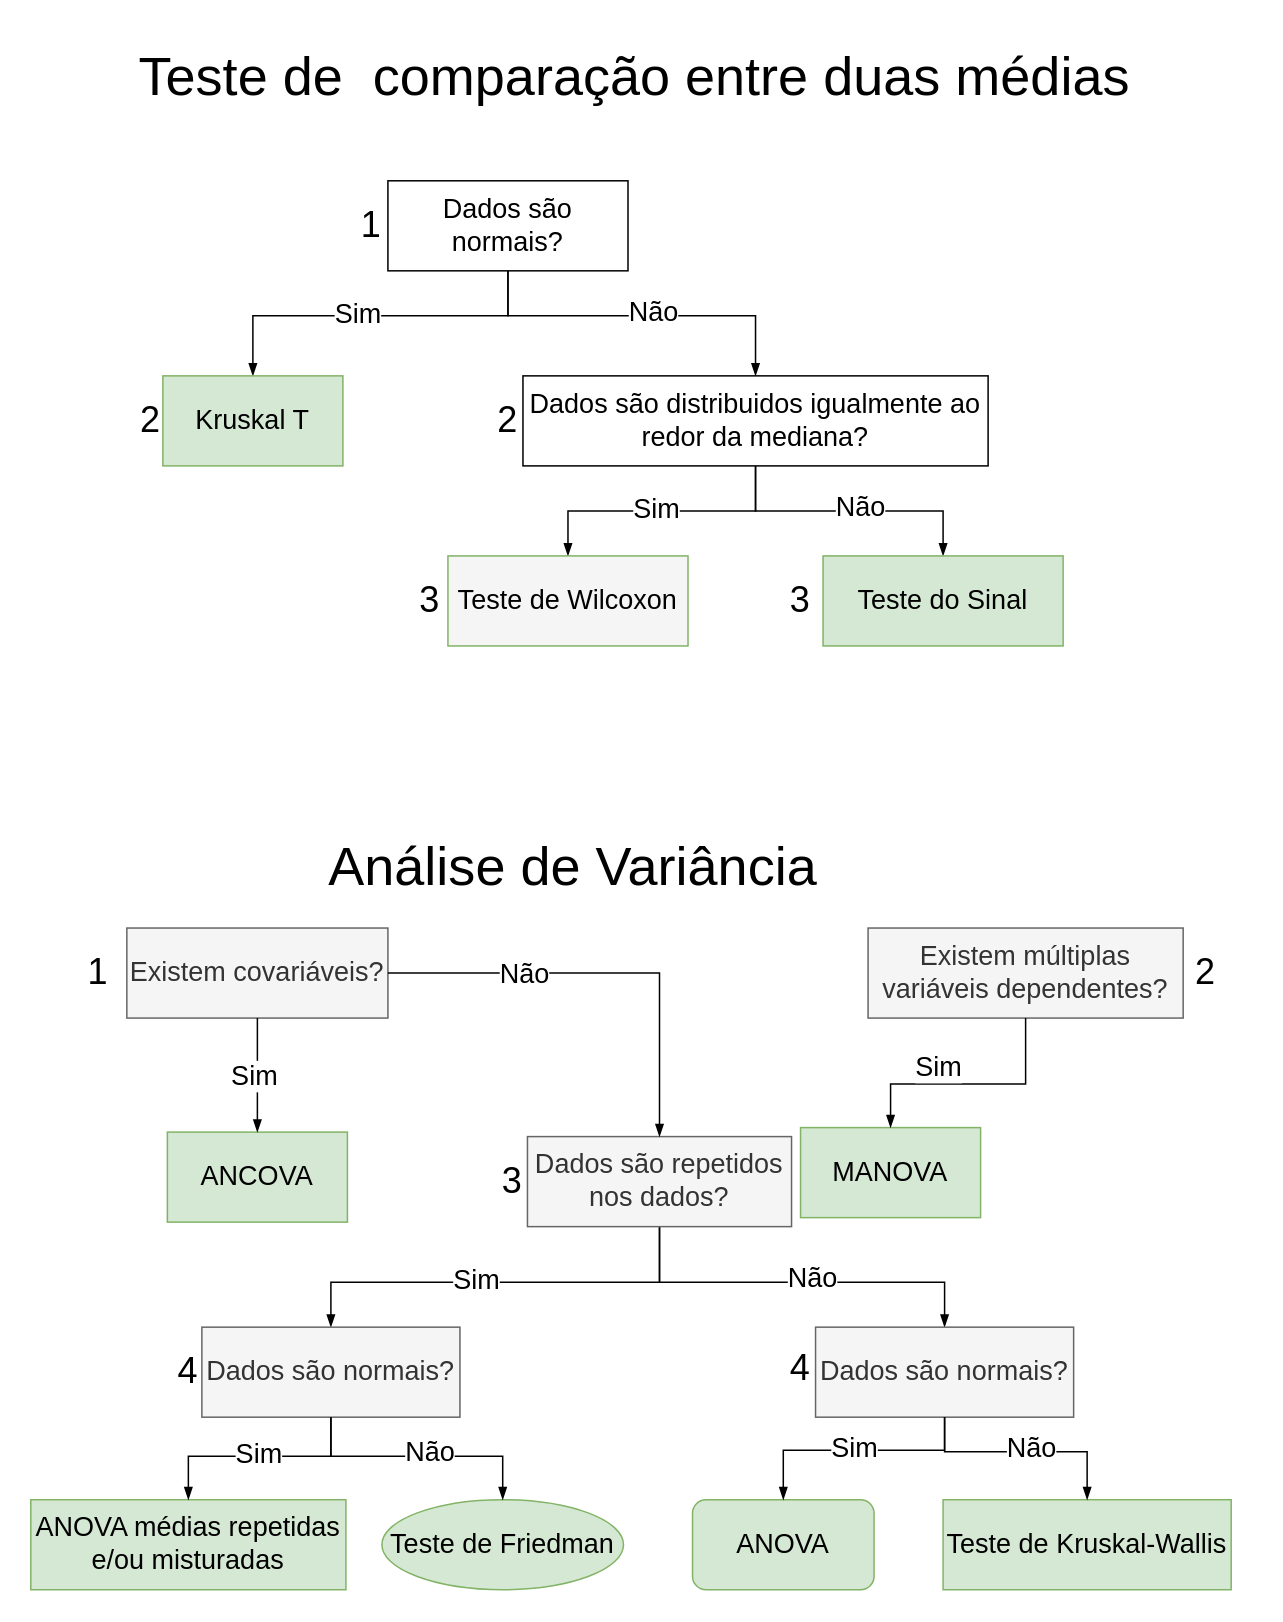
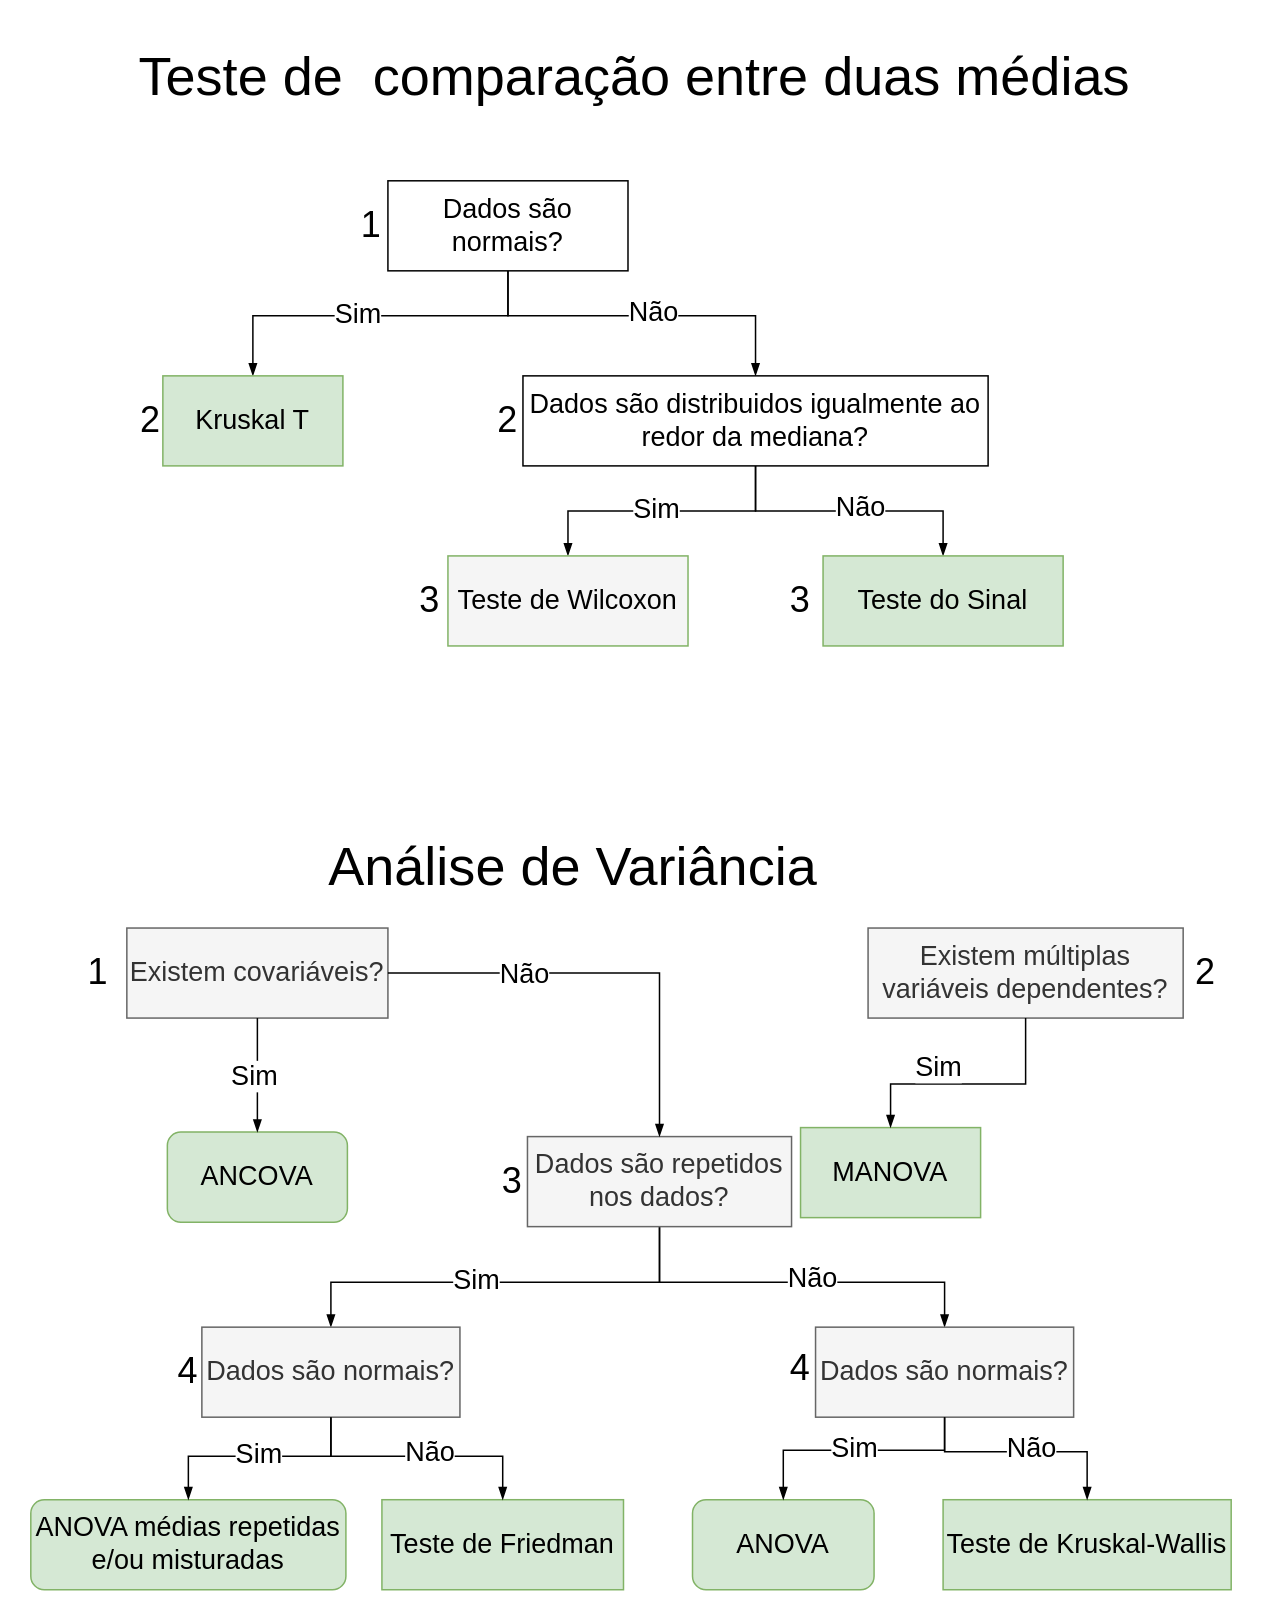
node "ANCOVA": shape rectangle -> rounded rectangle
node "ANOVA médias repetidas e/ou misturadas": shape rectangle -> rounded rectangle
node "Teste de Friedman": shape ellipse -> rectangle
